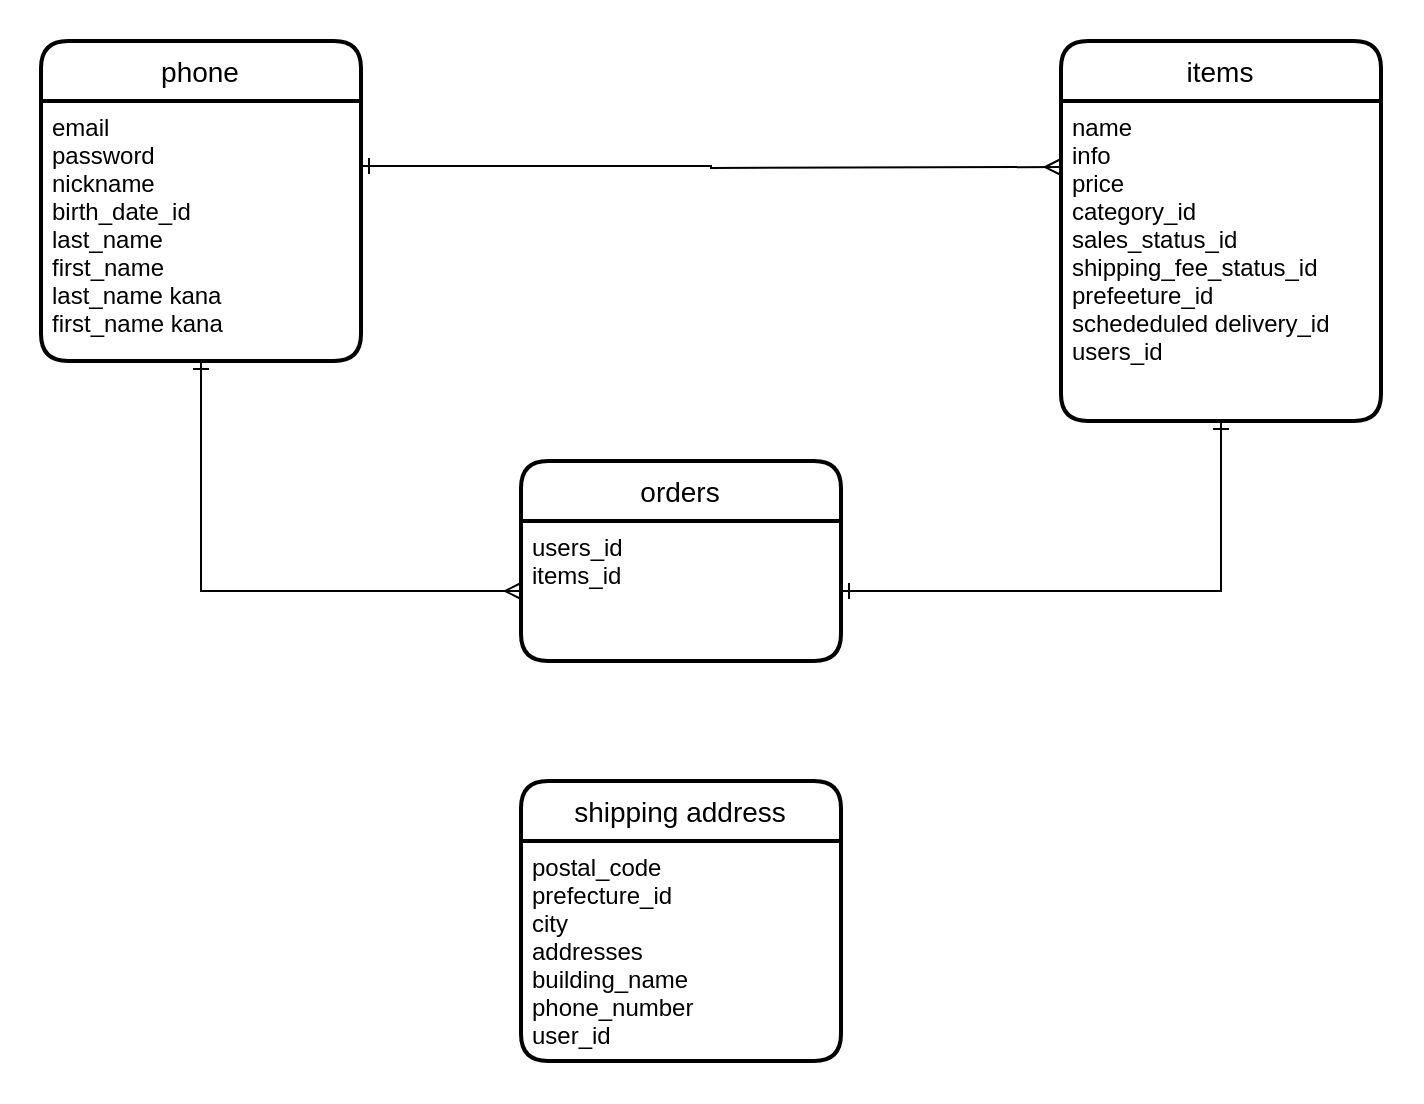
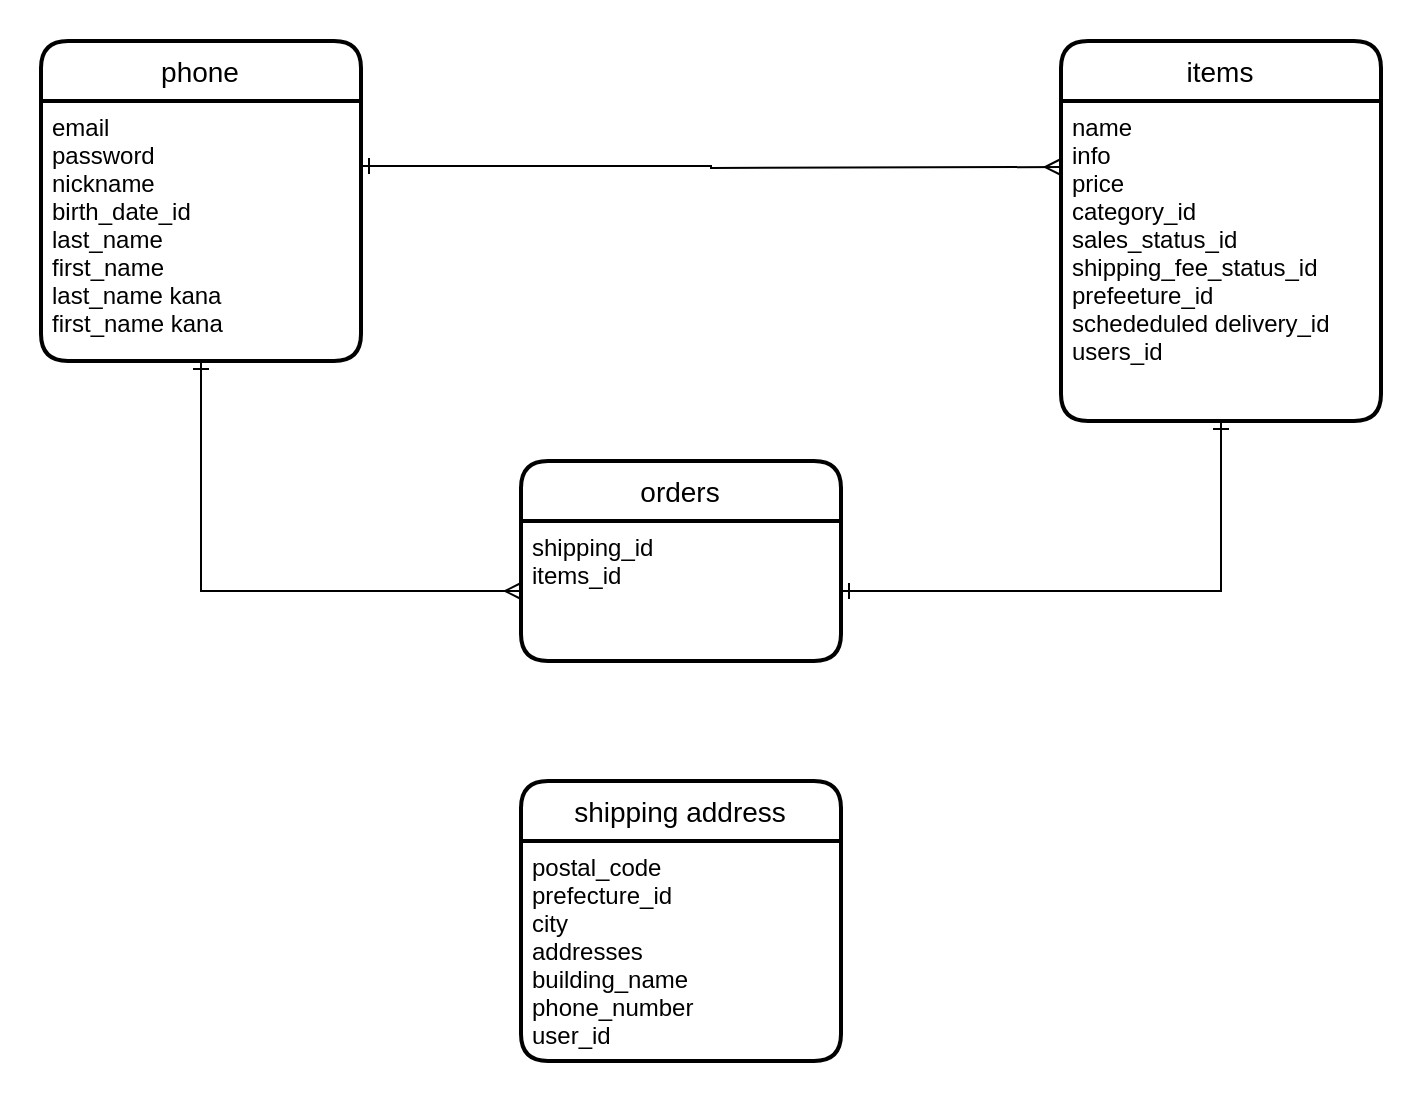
node "users_id items_id": label "users_id items_id" -> "shipping_id items_id"
